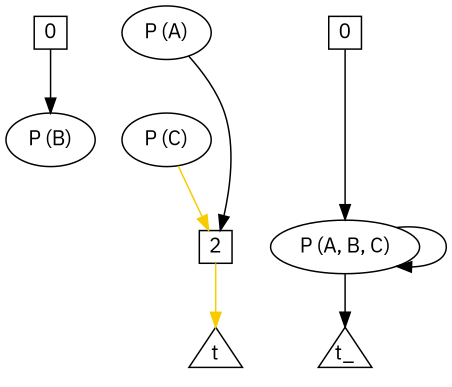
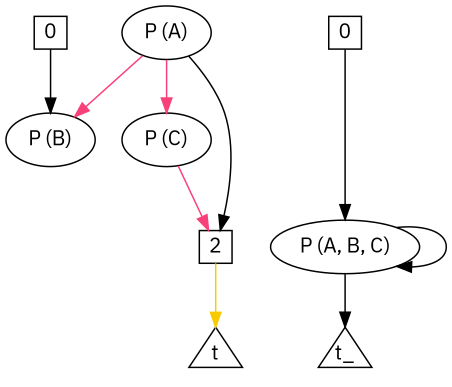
edge "P (A)" -> "P (C)": added
edge "P (A)" -> "P (B)": added
edge "P (C)" -> "2": color #f8ca00 -> #f94179
